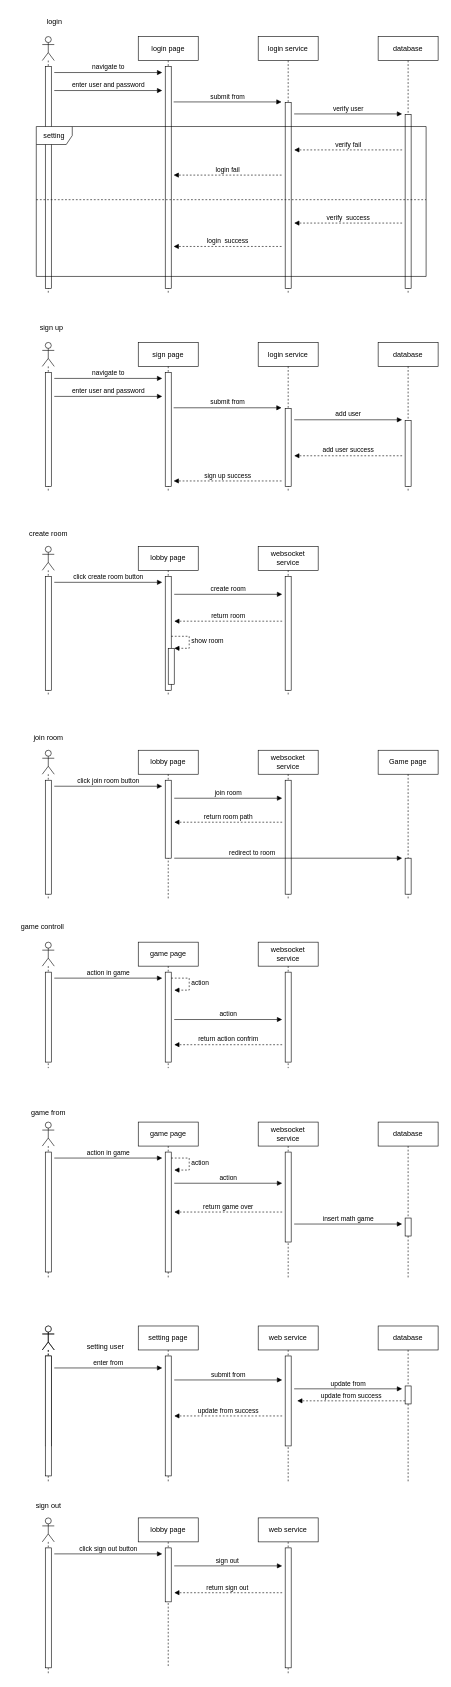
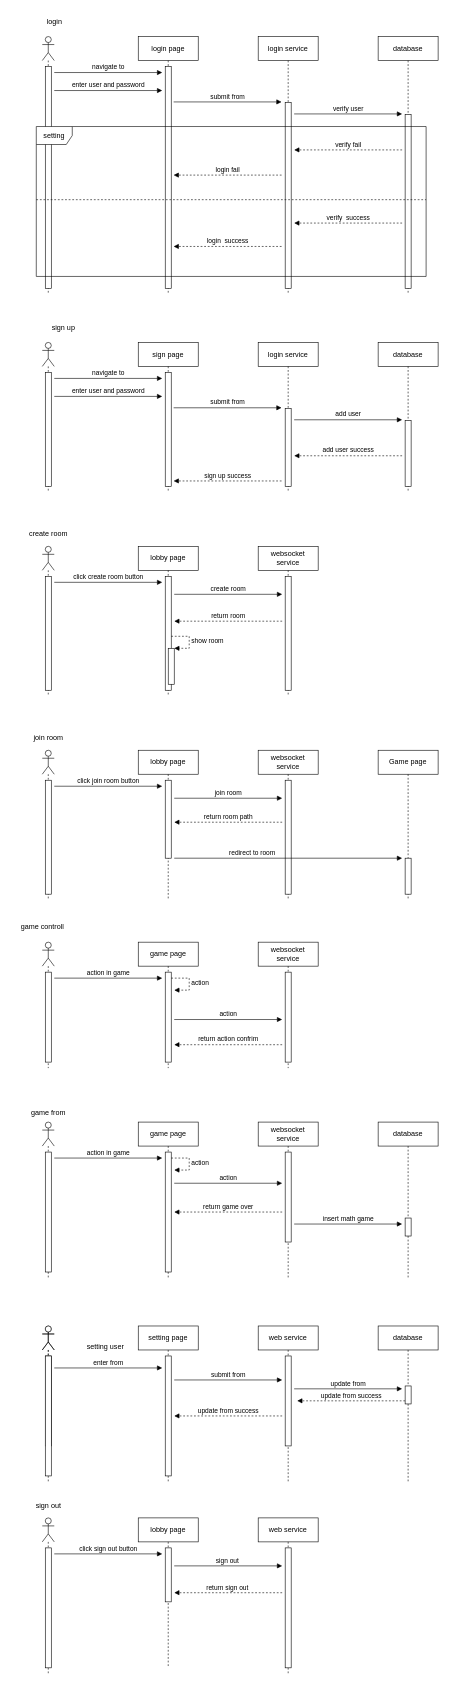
node "sign up": moved (51, 327) -> (63, 327)
